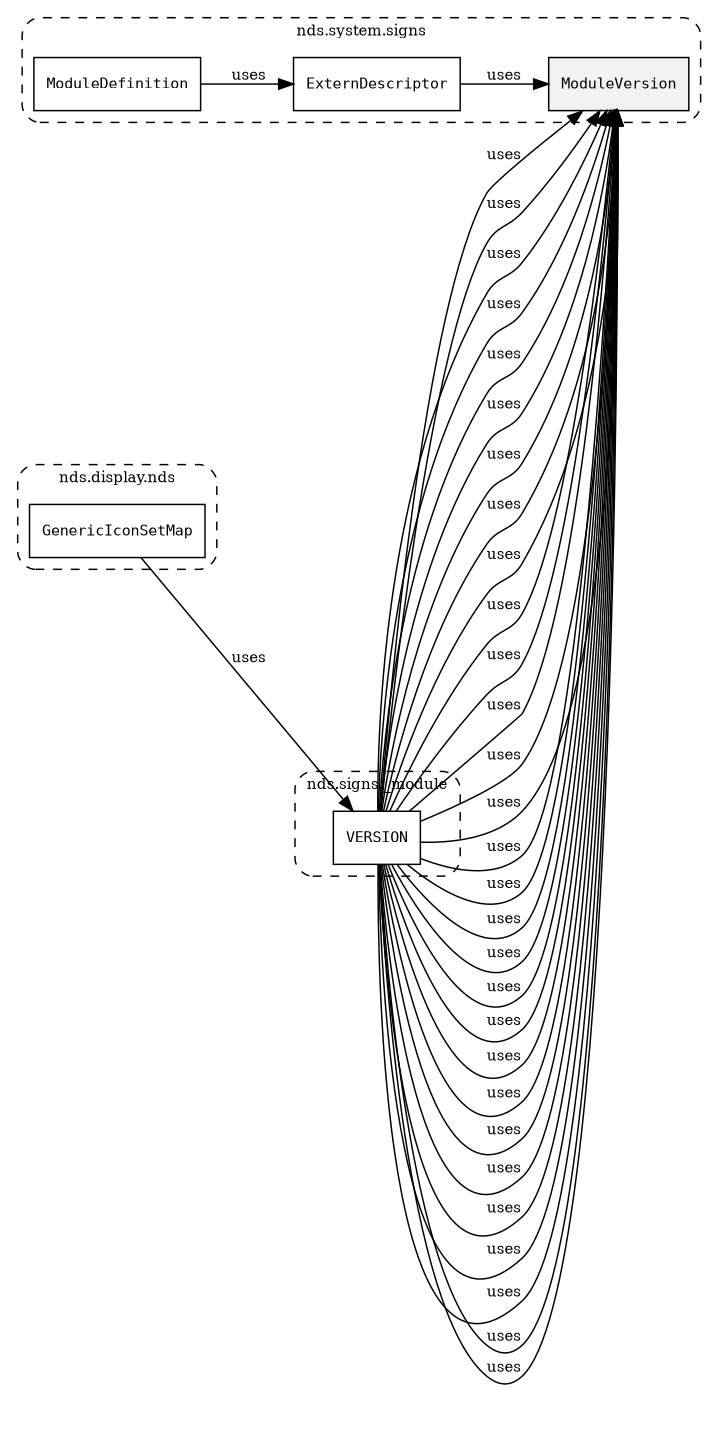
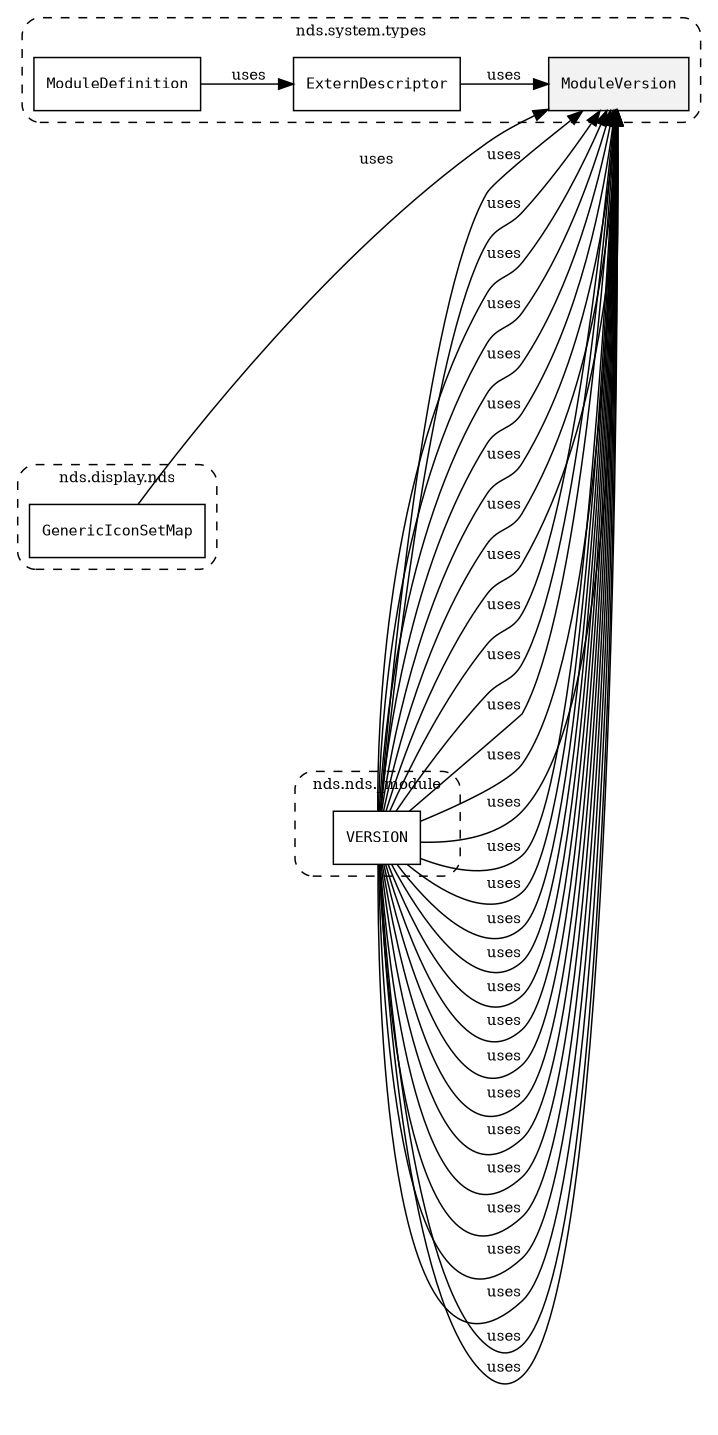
cluster "nds.system.signs": label "nds.system.signs" -> "nds.system.types"
edge "GenericIconSetMap" -> "VERSION": now "GenericIconSetMap" -> "ModuleVersion"
cluster "nds.signs._module": label "nds.signs._module" -> "nds.nds._module"
